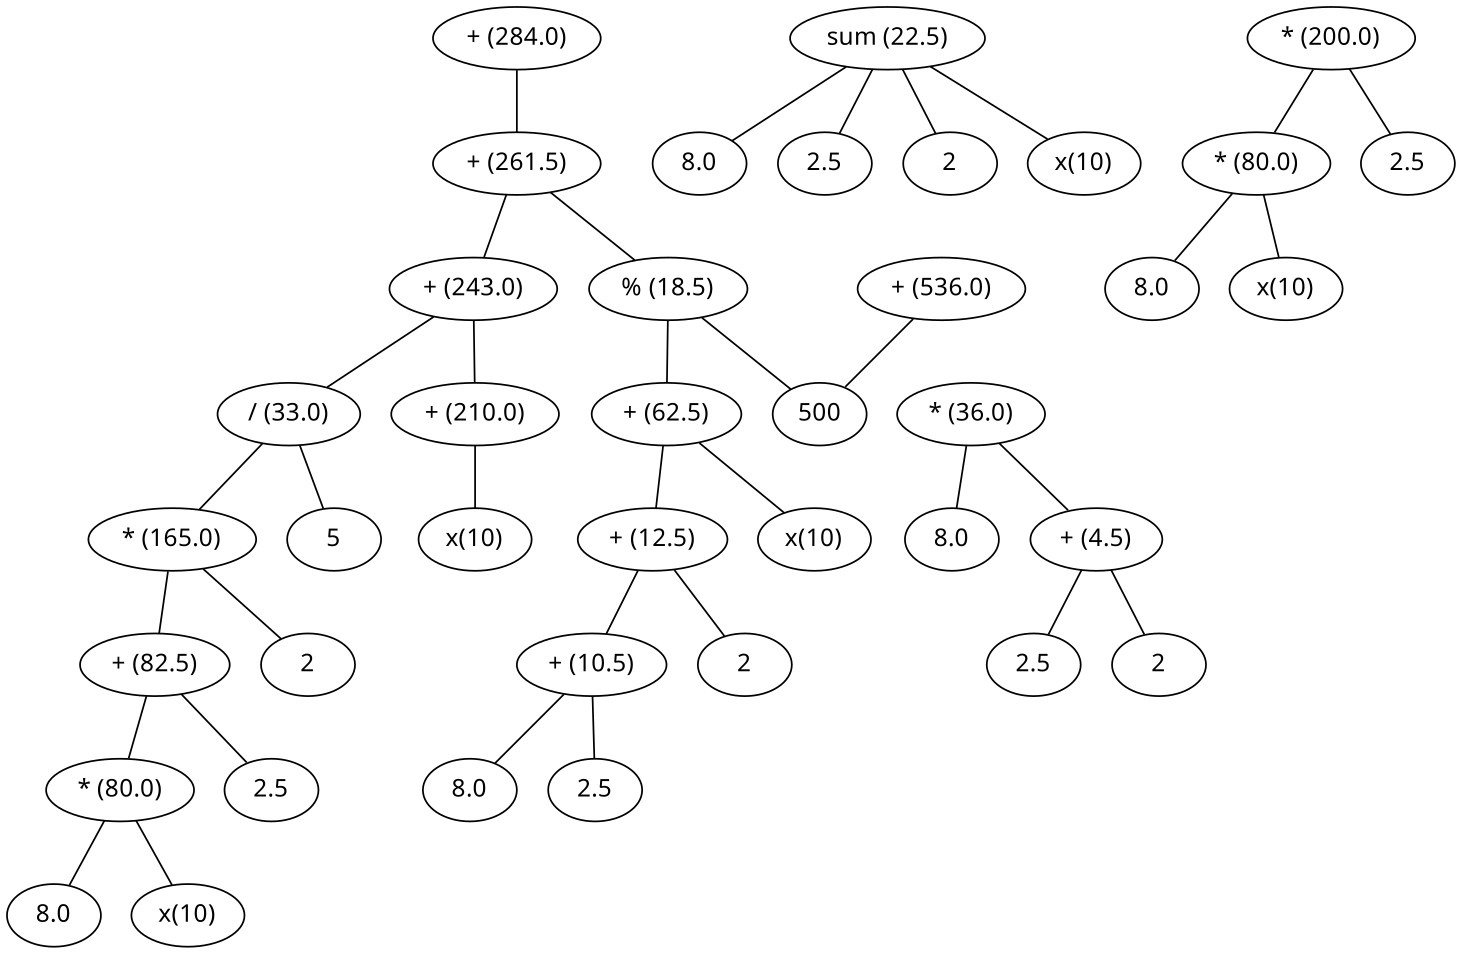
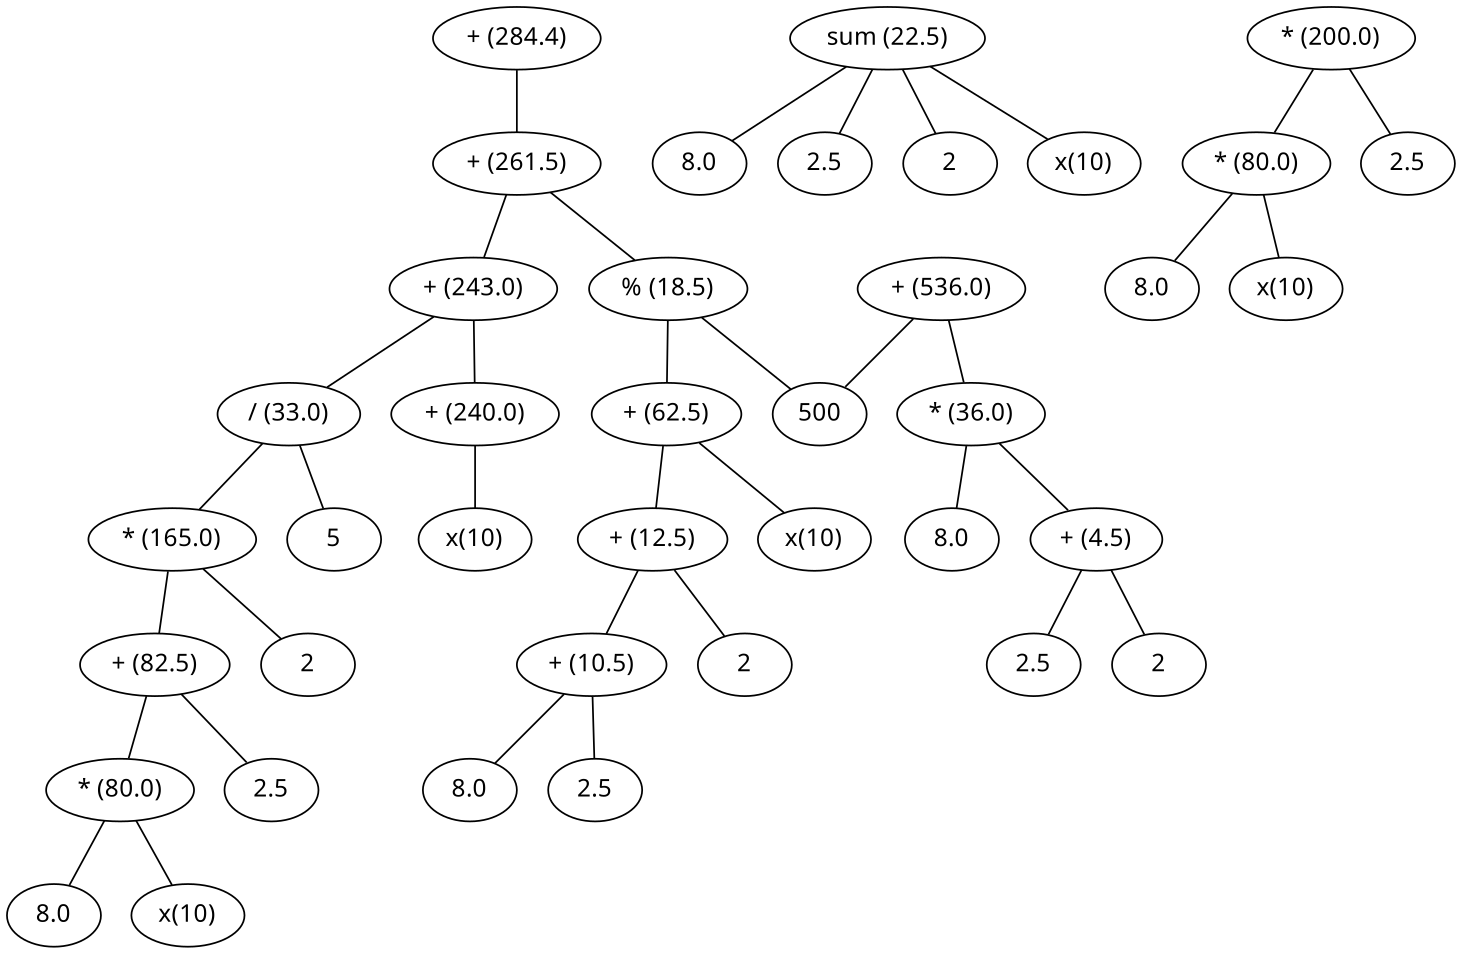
node "+ (284.0)": label "+ (284.0)" -> "+ (284.4)"
edge "+ (536.0)" -- "* (36.0)": added
node "+ (210.0)": label "+ (210.0)" -> "+ (240.0)"
